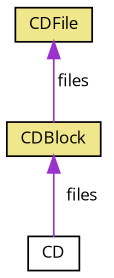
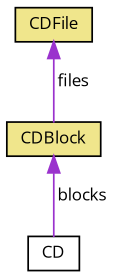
edge "CD" -> "CDBlock": label " files" -> " blocks"
